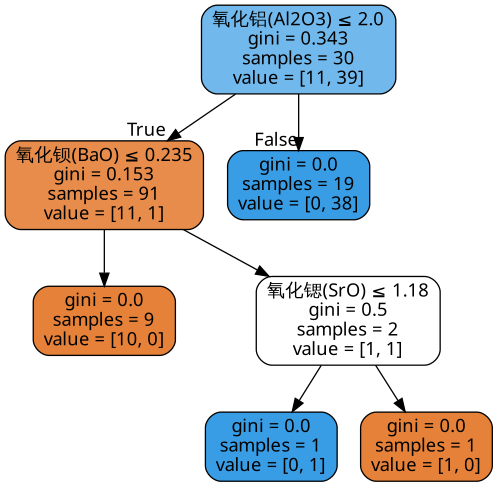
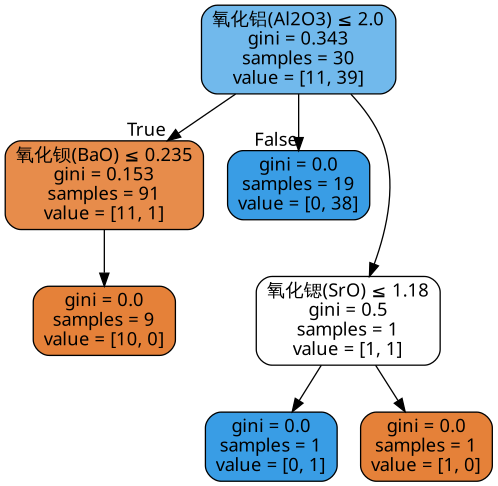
edge "氧化钡(BaO) ≤ 0.235" -> "氧化锶(SrO) ≤ 1.18": now "氧化铝(Al2O3) ≤ 2.0" -> "氧化锶(SrO) ≤ 1.18"
node "氧化锶(SrO) ≤ 1.18": text "samples = 2" -> "samples = 1"
